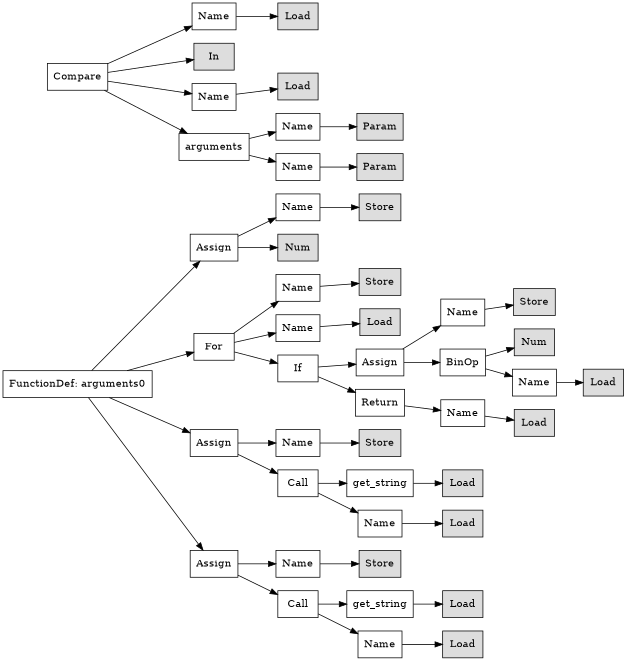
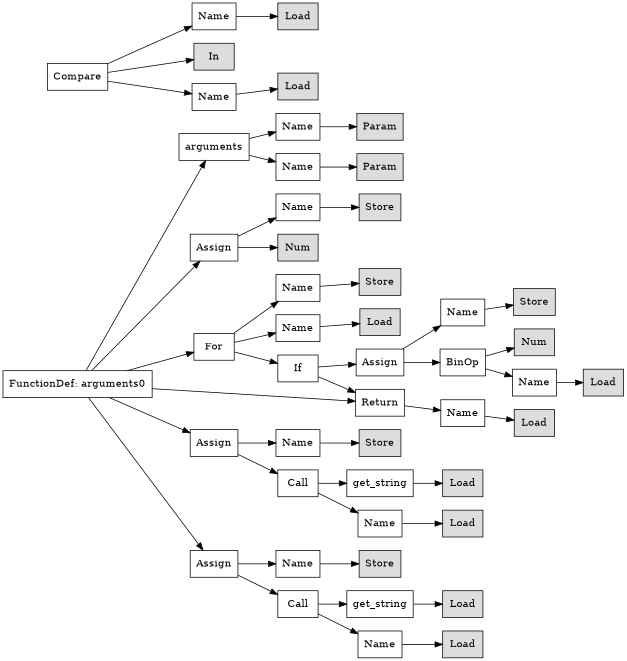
edge "Compare" -> "arguments": now "FunctionDef: arguments0" -> "arguments"
edge "FunctionDef: arguments0" -> "Return": added
